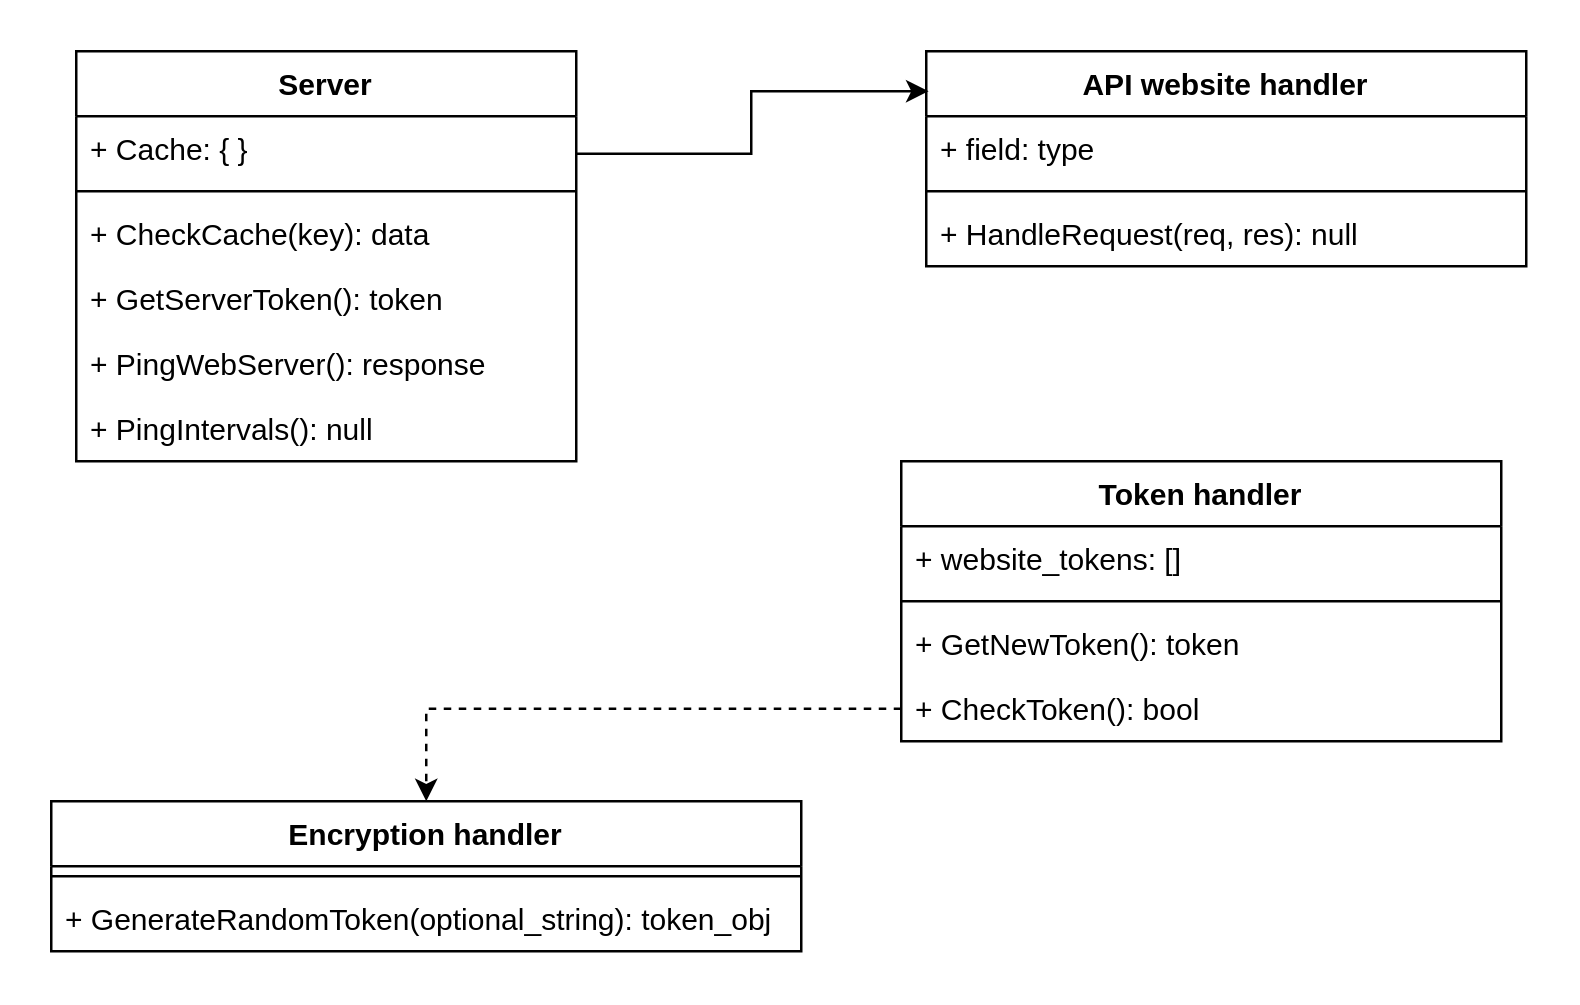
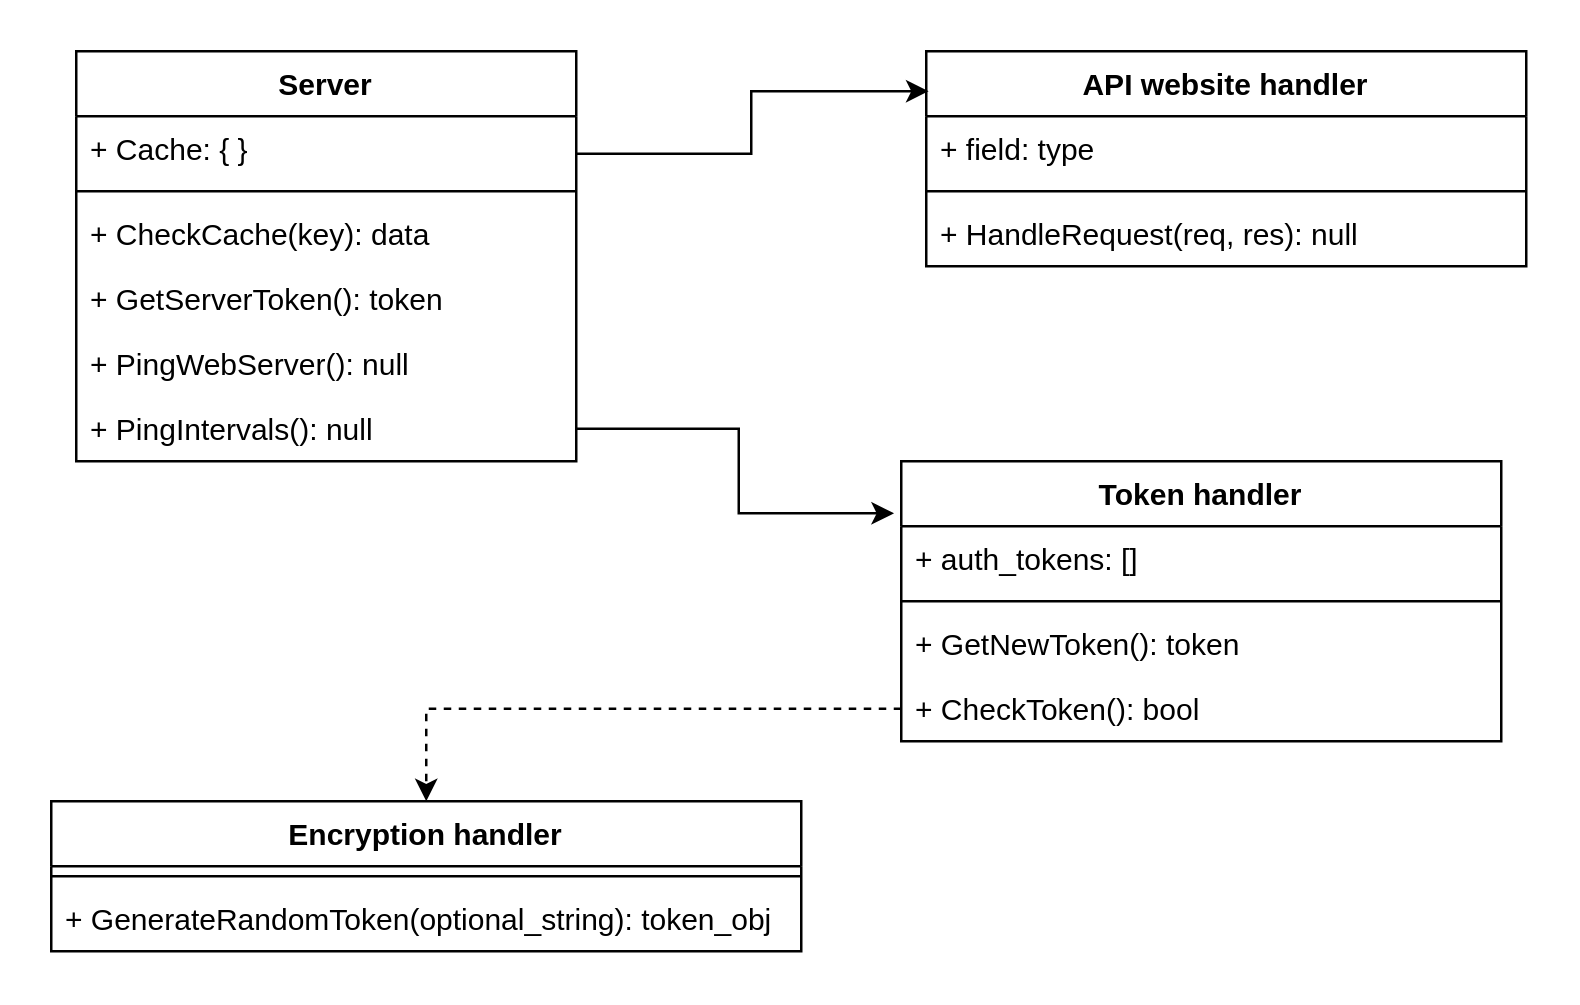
node "+ PingWebServer(): response": label "+ PingWebServer(): response" -> "+ PingWebServer(): null"
edge "+ PingIntervals(): null" -> "Token handler": added
node "+ website_tokens: []": label "+ website_tokens: []" -> "+ auth_tokens: []"
